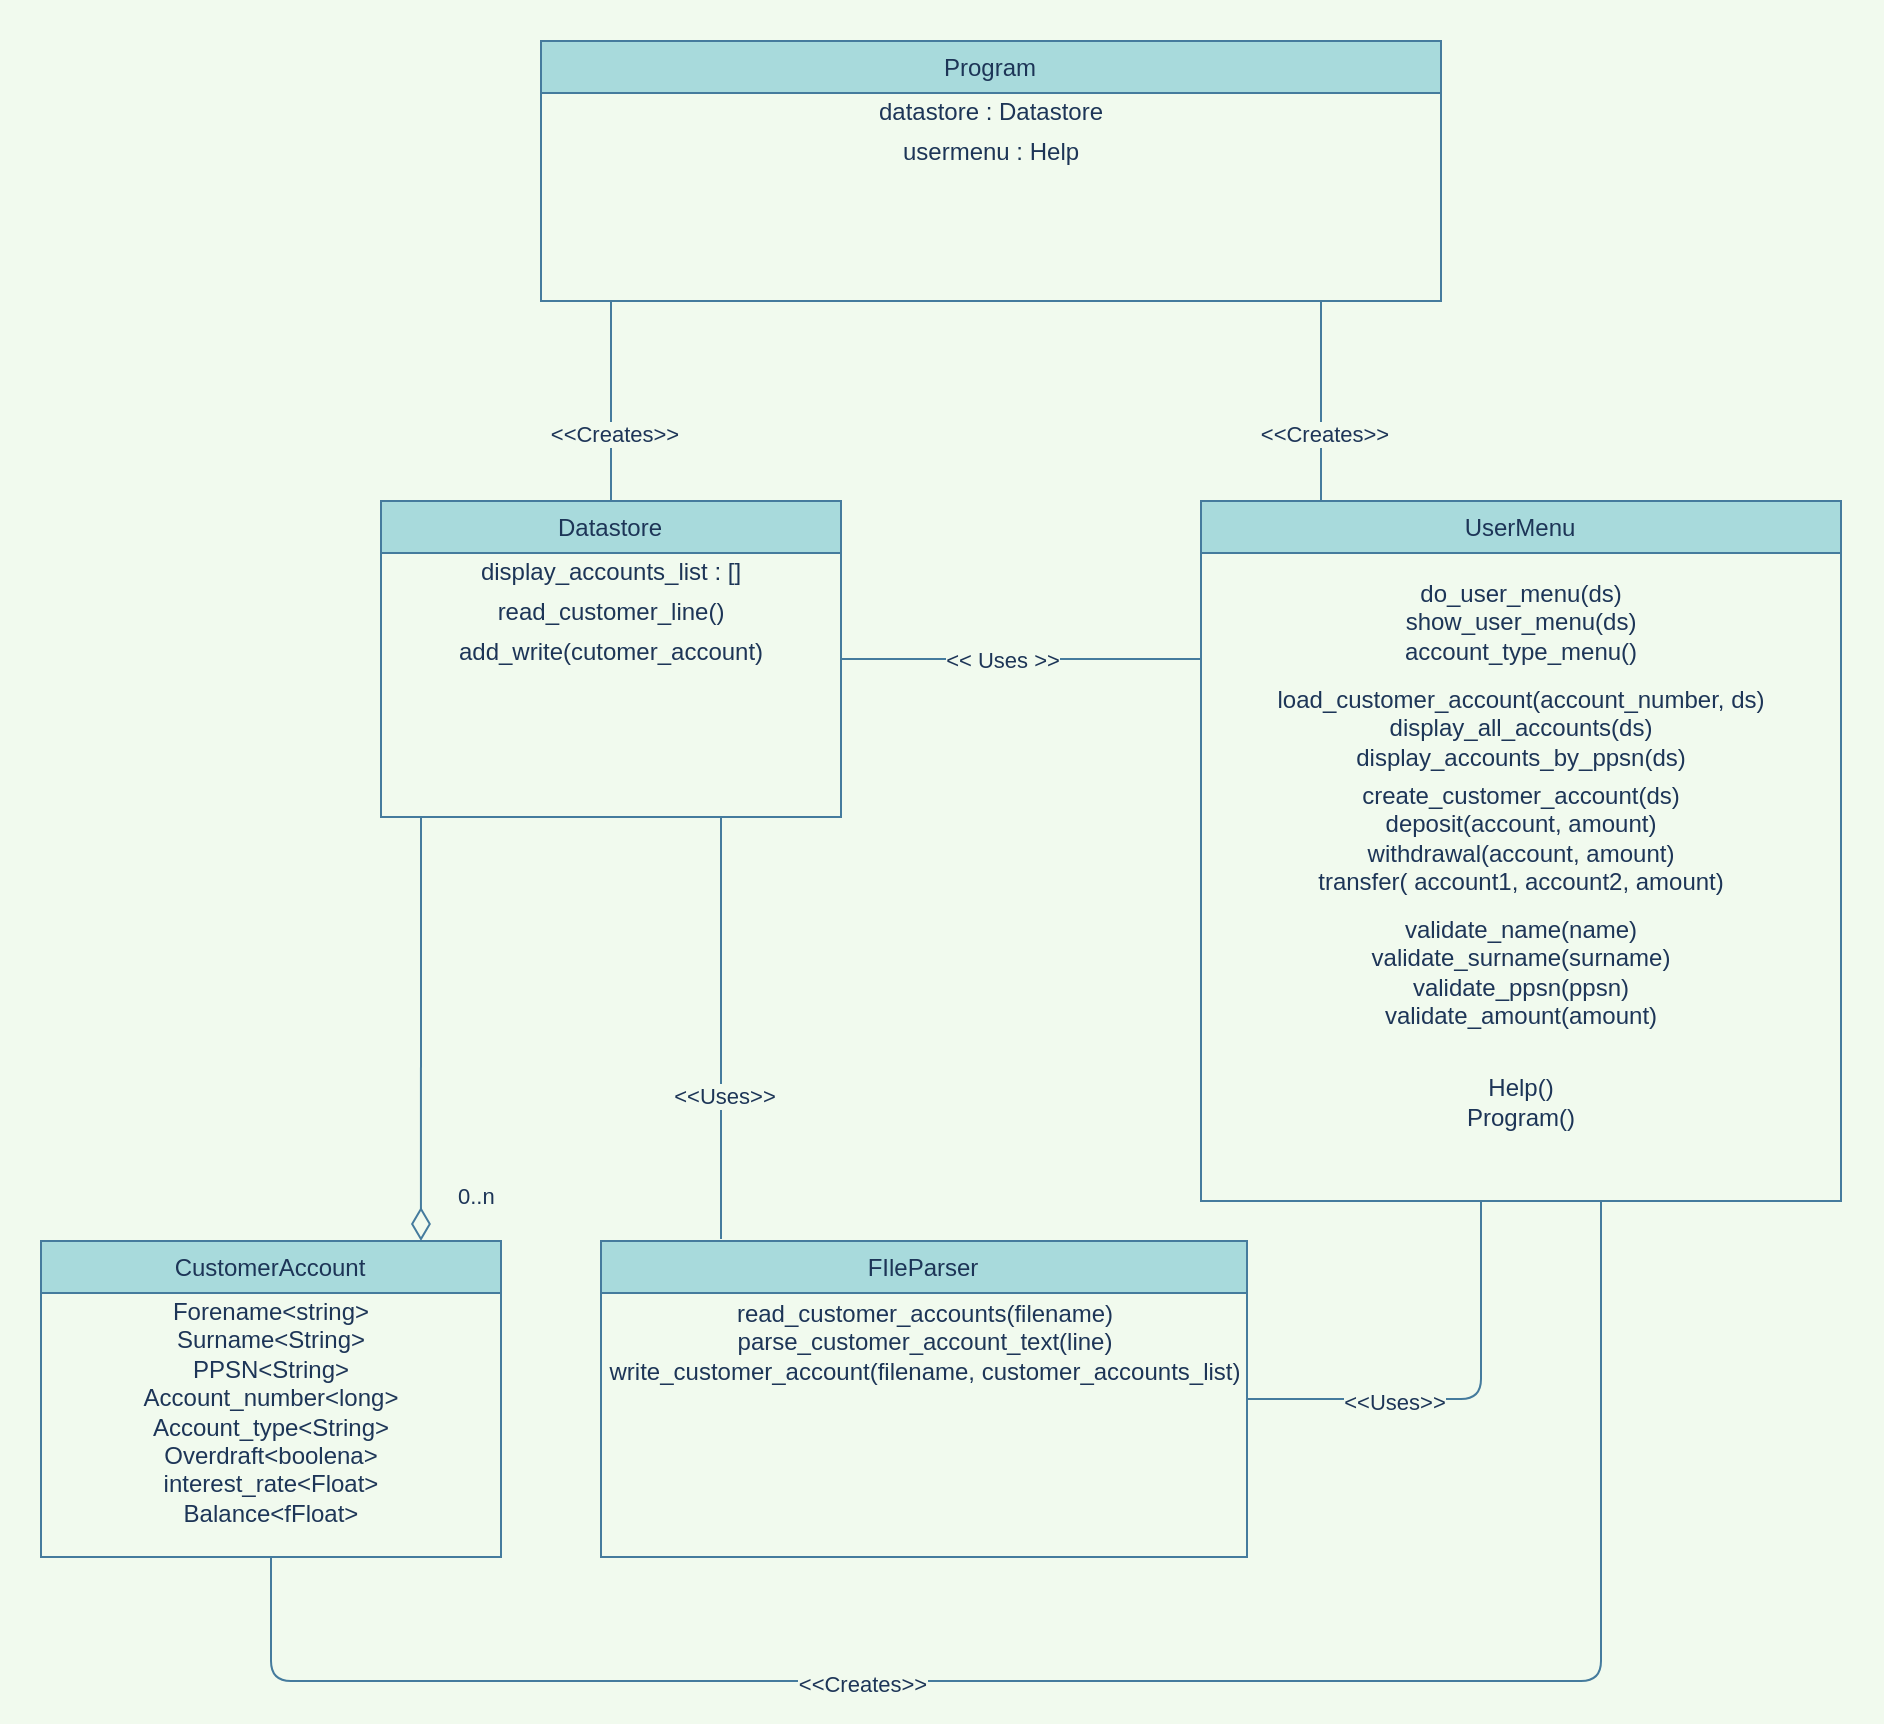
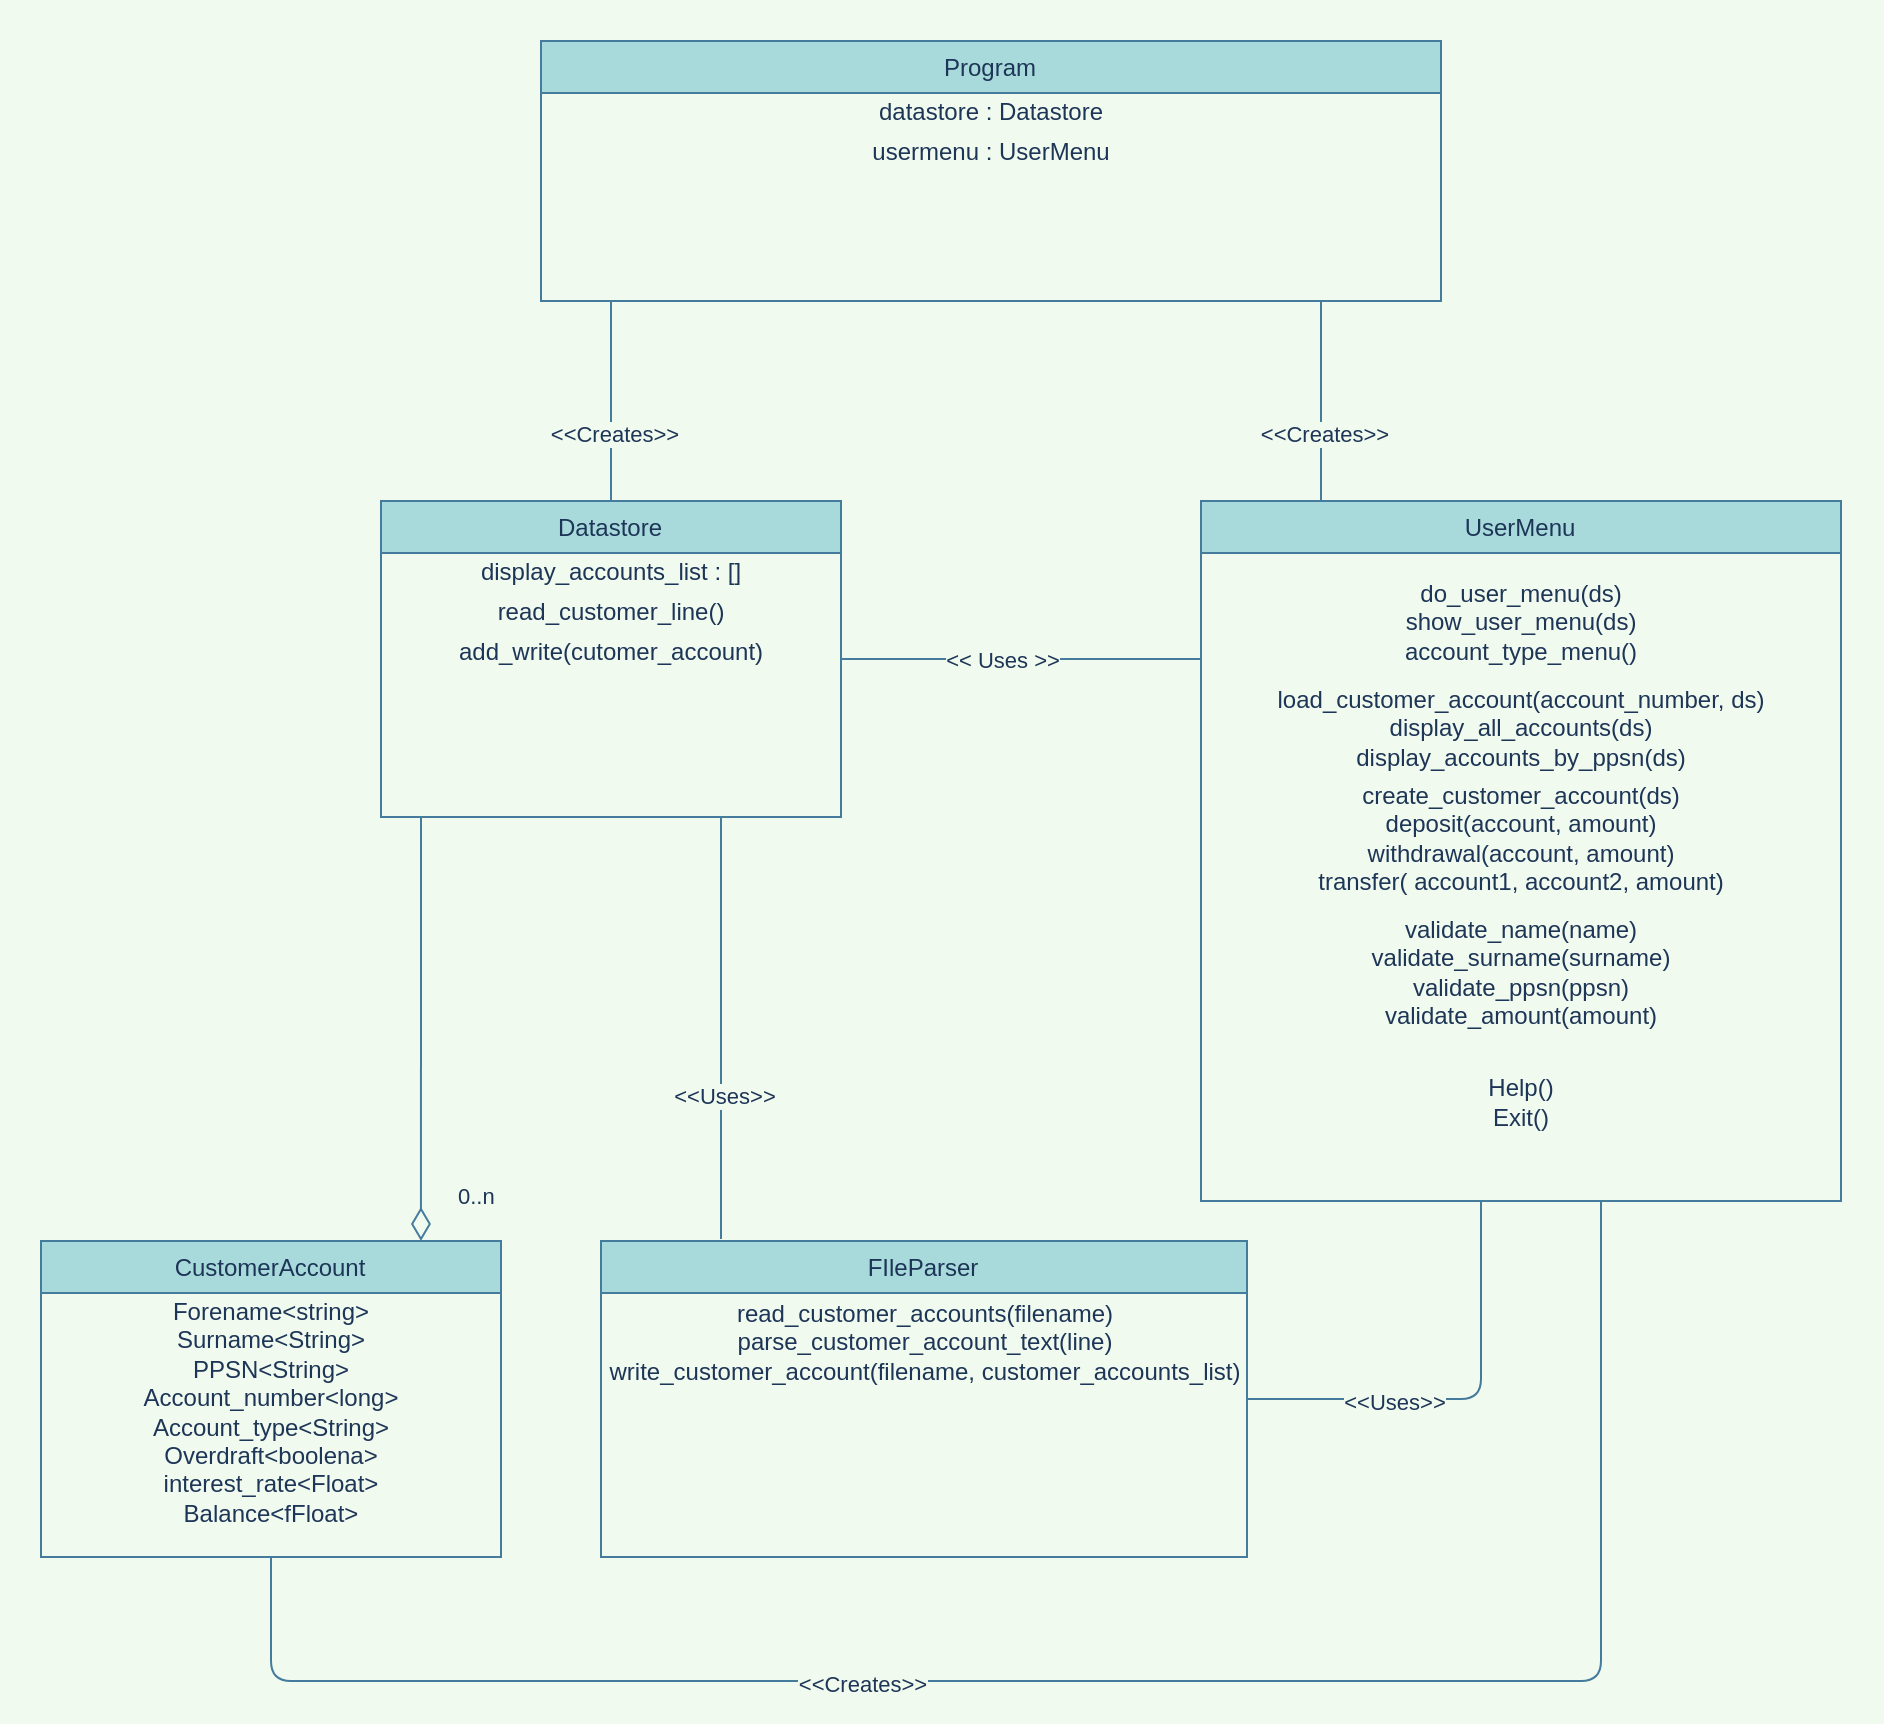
node "usermenu : Help": label "usermenu : Help" -> "usermenu : UserMenu"
node "Help() Program()": label "Help() Program()" -> "Help() Exit()"
